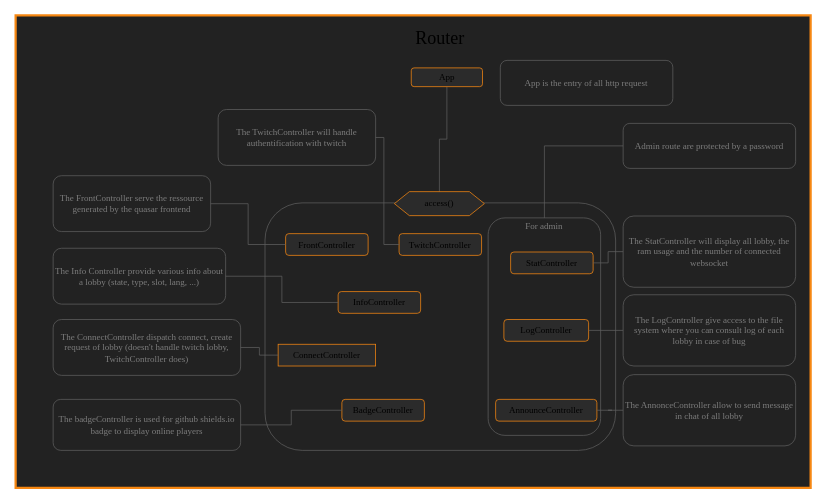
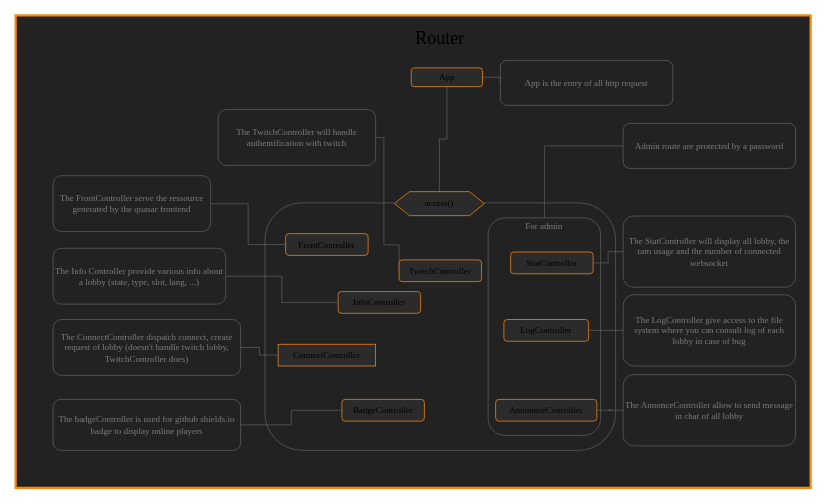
edge "App" -- "App is the entry of all http request": added
node "TwitchController": moved (440, 245) -> (440, 271)
